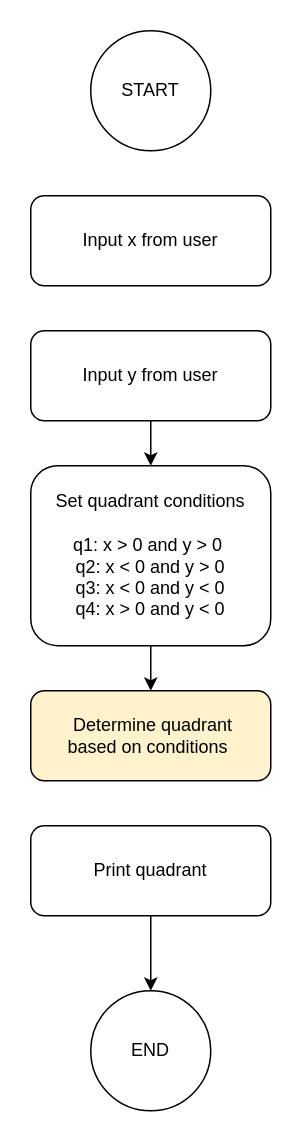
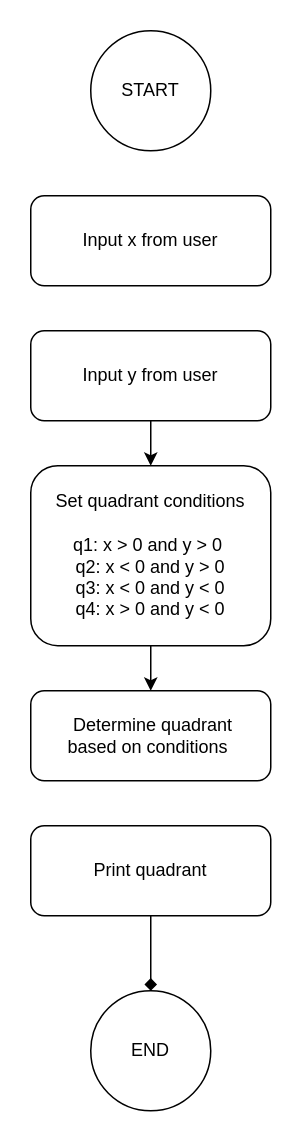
node "Determine quadrant based on conditions": fillcolor #fff2cc -> #ffffff
edge "Print quadrant" -> "END": arrowhead classic -> diamond
